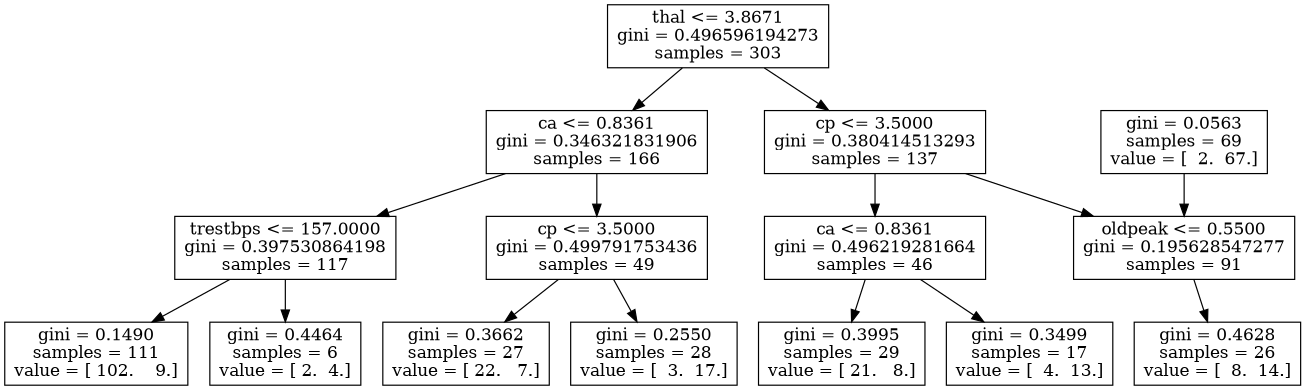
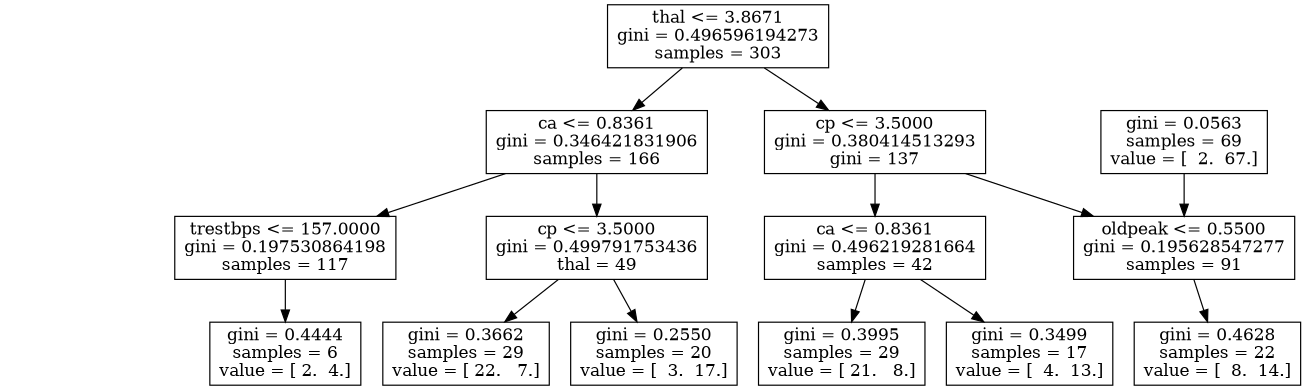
node "ca <= 0.8361 gini = 0.346321831906 samples = 166": label "ca <= 0.8361 gini = 0.346321831906 samples = 166" -> "ca <= 0.8361 gini = 0.346421831906 samples = 166"
node "cp <= 3.5000 gini = 0.380414513293 samples = 137": label "cp <= 3.5000 gini = 0.380414513293 samples = 137" -> "cp <= 3.5000 gini = 0.380414513293 gini = 137"
node "trestbps <= 157.0000 gini = 0.397530864198 samples = 117": label "trestbps <= 157.0000 gini = 0.397530864198 samples = 117" -> "trestbps <= 157.0000 gini = 0.197530864198 samples = 117"
node "cp <= 3.5000 gini = 0.499791753436 samples = 49": label "cp <= 3.5000 gini = 0.499791753436 samples = 49" -> "cp <= 3.5000 gini = 0.499791753436 thal = 49"
node "ca <= 0.8361 gini = 0.496219281664 samples = 46": label "ca <= 0.8361 gini = 0.496219281664 samples = 46" -> "ca <= 0.8361 gini = 0.496219281664 samples = 42"
node "gini = 0.1490 samples = 111 value = [ 102.    9.]": removed
node "gini = 0.4464 samples = 6 value = [ 2.  4.]": label "gini = 0.4464 samples = 6 value = [ 2.  4.]" -> "gini = 0.4444 samples = 6 value = [ 2.  4.]"
node "gini = 0.3662 samples = 27 value = [ 22.   7.]": label "gini = 0.3662 samples = 27 value = [ 22.   7.]" -> "gini = 0.3662 samples = 29 value = [ 22.   7.]"
node "gini = 0.2550 samples = 28 value = [  3.  17.]": label "gini = 0.2550 samples = 28 value = [  3.  17.]" -> "gini = 0.2550 samples = 20 value = [  3.  17.]"
node "gini = 0.4628 samples = 26 value = [  8.  14.]": label "gini = 0.4628 samples = 26 value = [  8.  14.]" -> "gini = 0.4628 samples = 22 value = [  8.  14.]"
